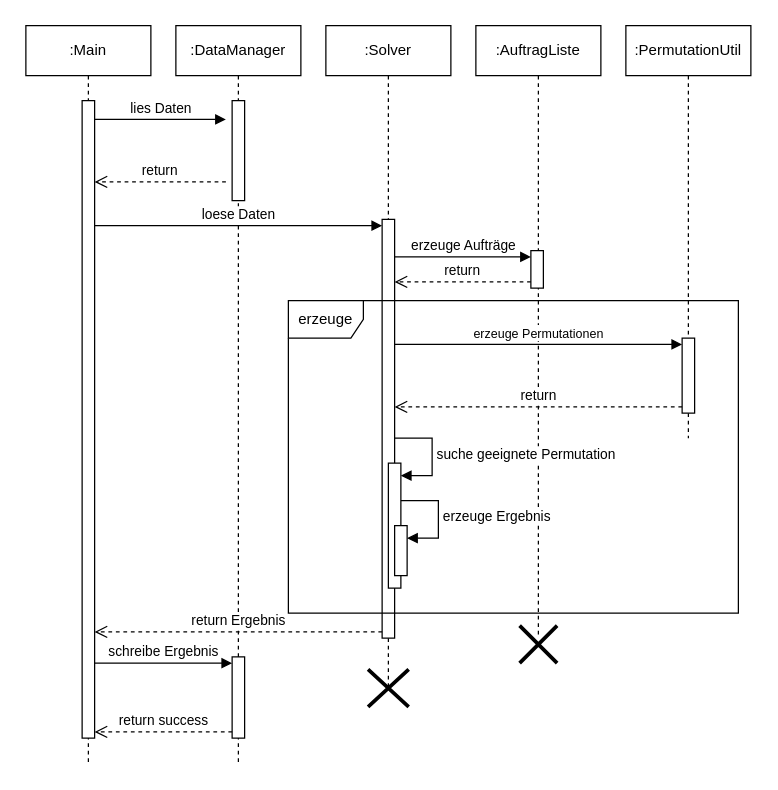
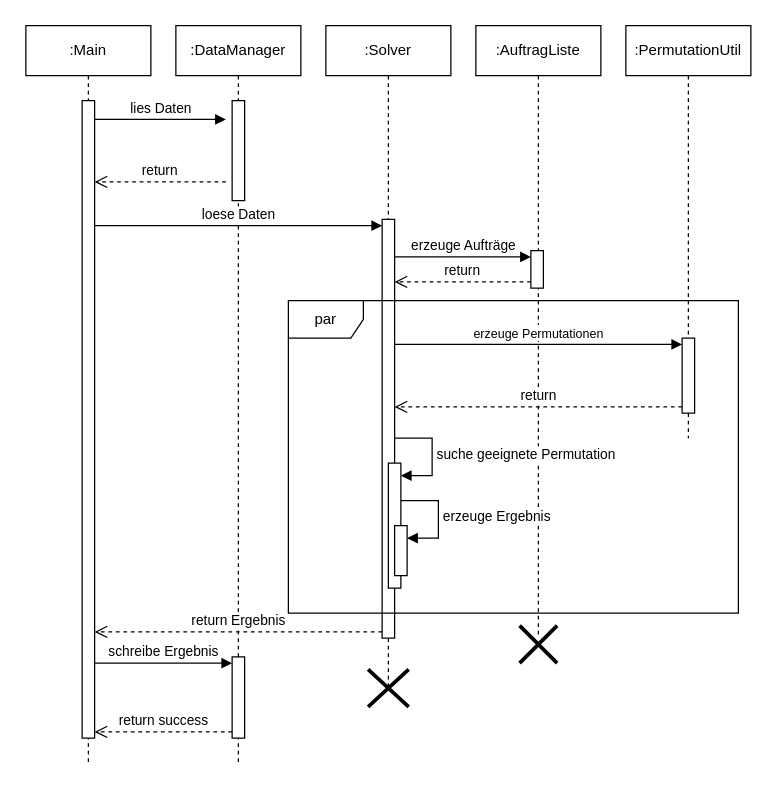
node "erzeuge": label "erzeuge" -> "par"
